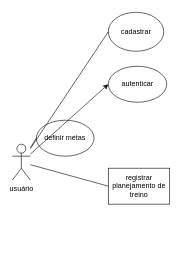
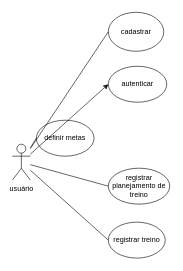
node "registrar planejamento de treino": shape rectangle -> ellipse
edge "usuário" -- "registrar treino": added
node "registrar treino": added
